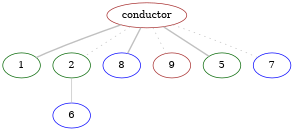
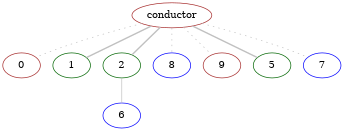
edge "conductor" -- "8": style bold -> dotted
edge "conductor" -- "2": style dotted -> bold
node "0": added
